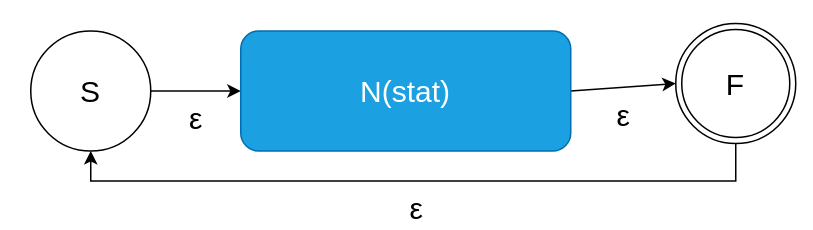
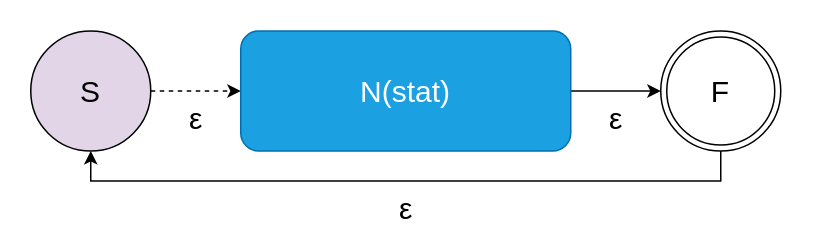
node "F": moved (736, 83) -> (721, 91)
node "S": fillcolor #ffffff -> #e1d5e7
edge "S" -> "N(stat)": style solid -> dashed
